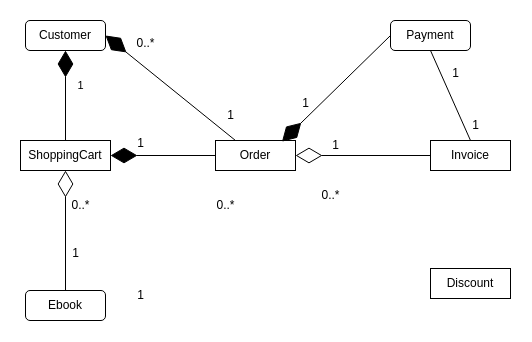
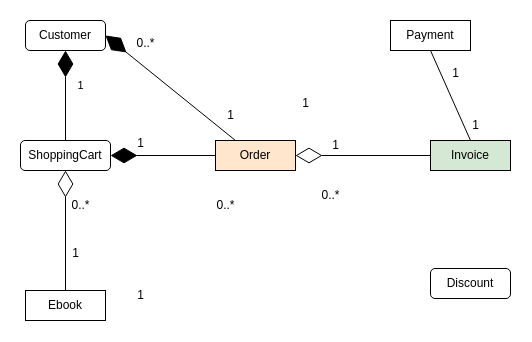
node "Payment": shape rounded rectangle -> rectangle
edge "Payment" -> "Order": removed
node "ShoppingCart": shape rectangle -> rounded rectangle
node "Order": fillcolor #ffffff -> #ffe6cc
node "Invoice": fillcolor #ffffff -> #d5e8d4
node "Discount": shape rectangle -> rounded rectangle
node "Ebook": shape rounded rectangle -> rectangle
